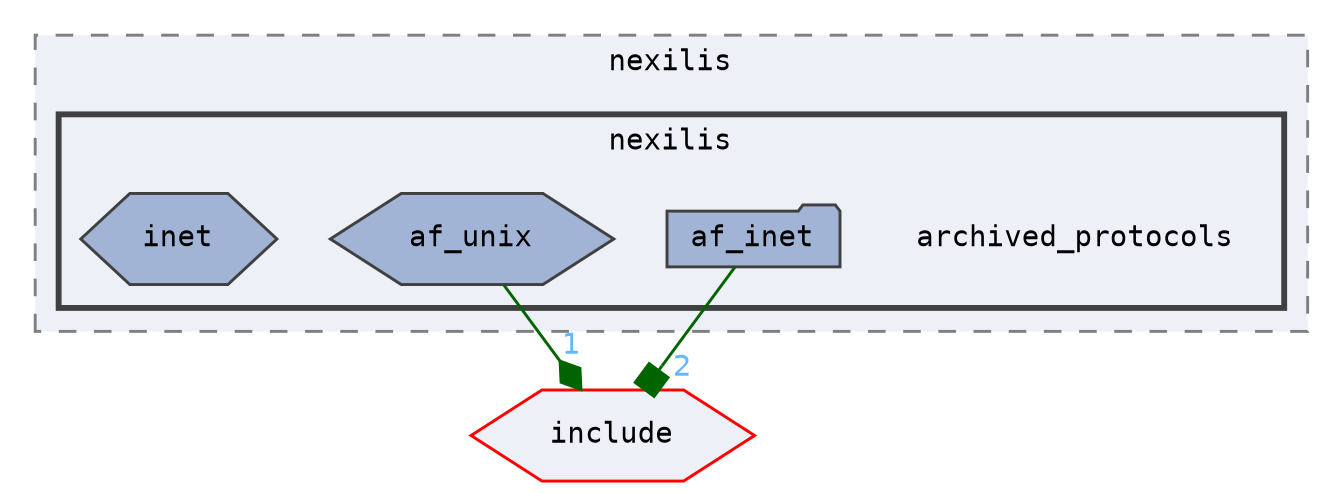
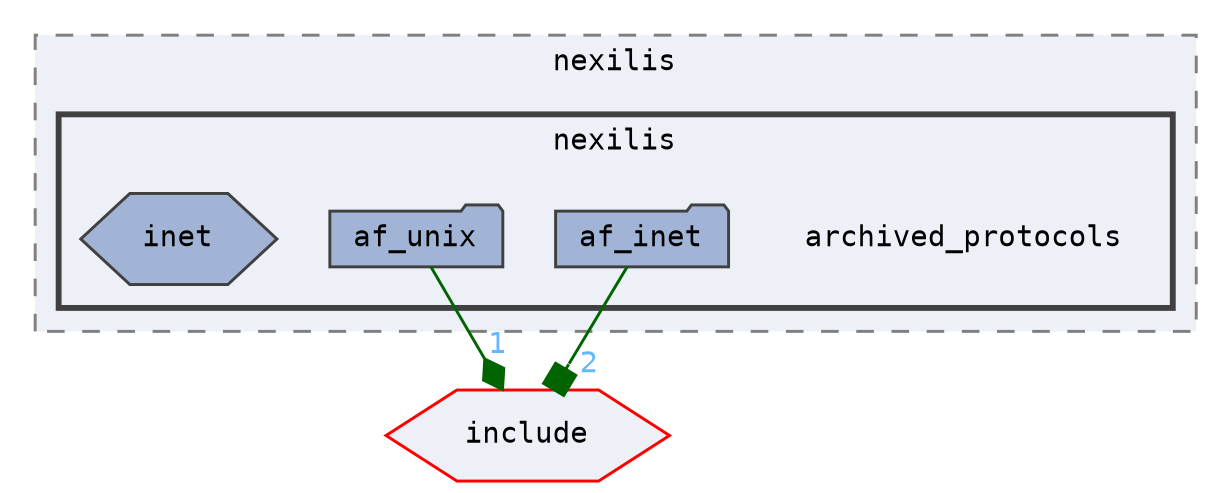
node "af_unix": shape hexagon -> folder
